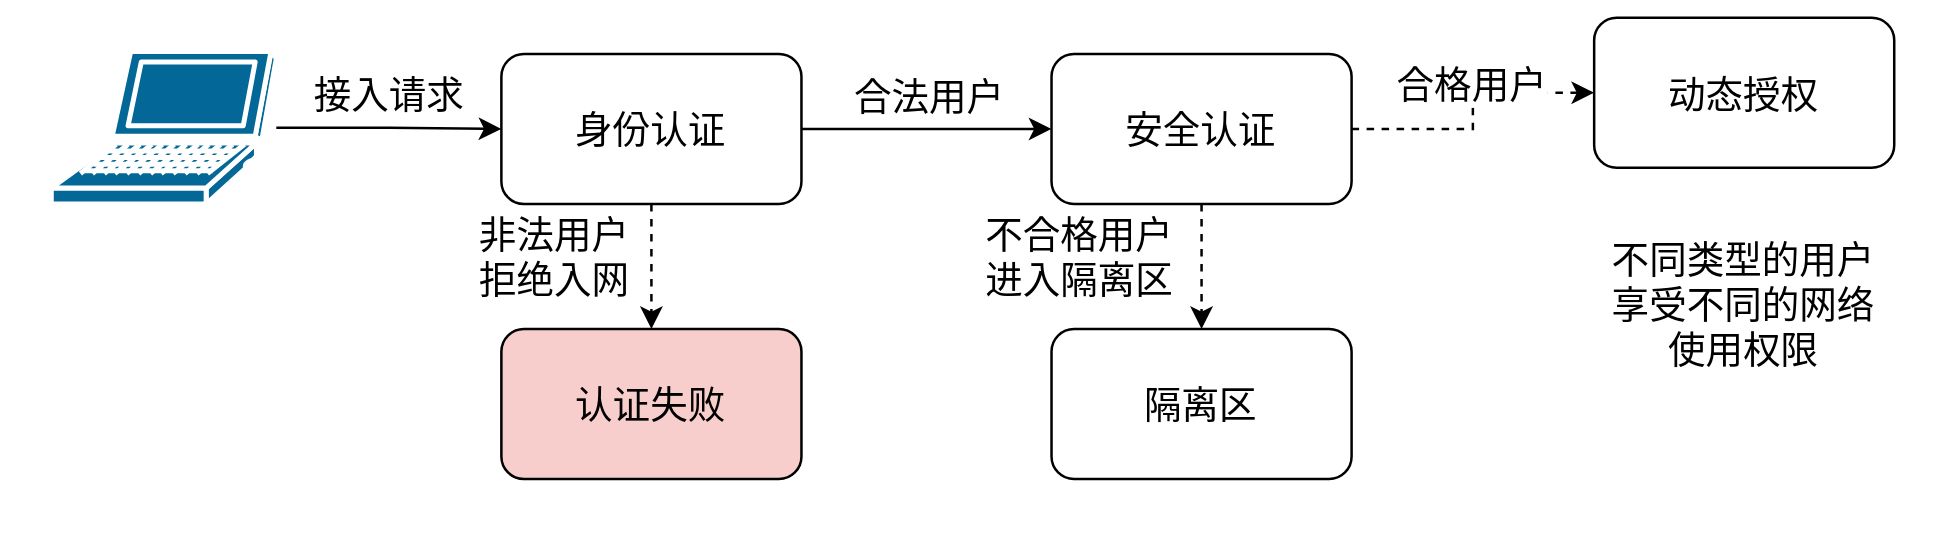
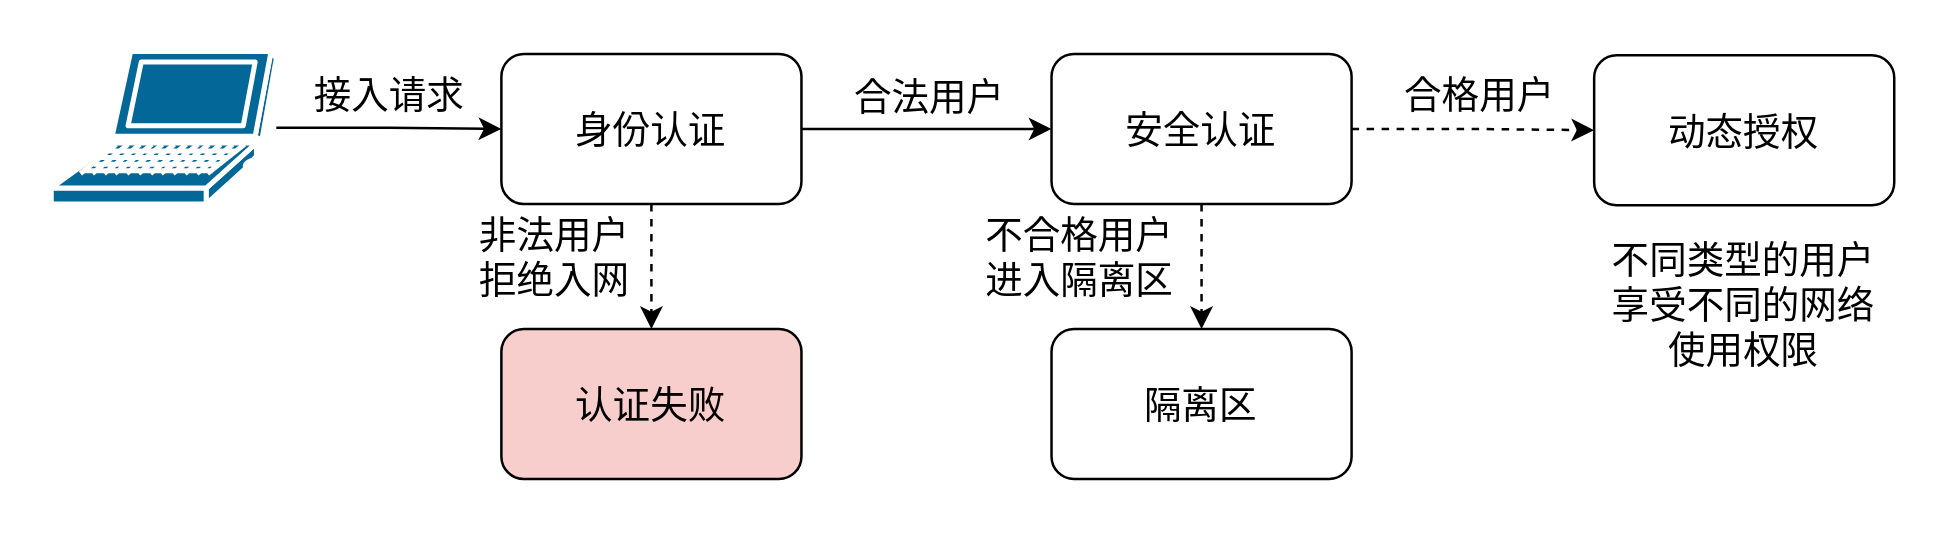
node "动态授权": moved (1744, 93) -> (1744, 130)
